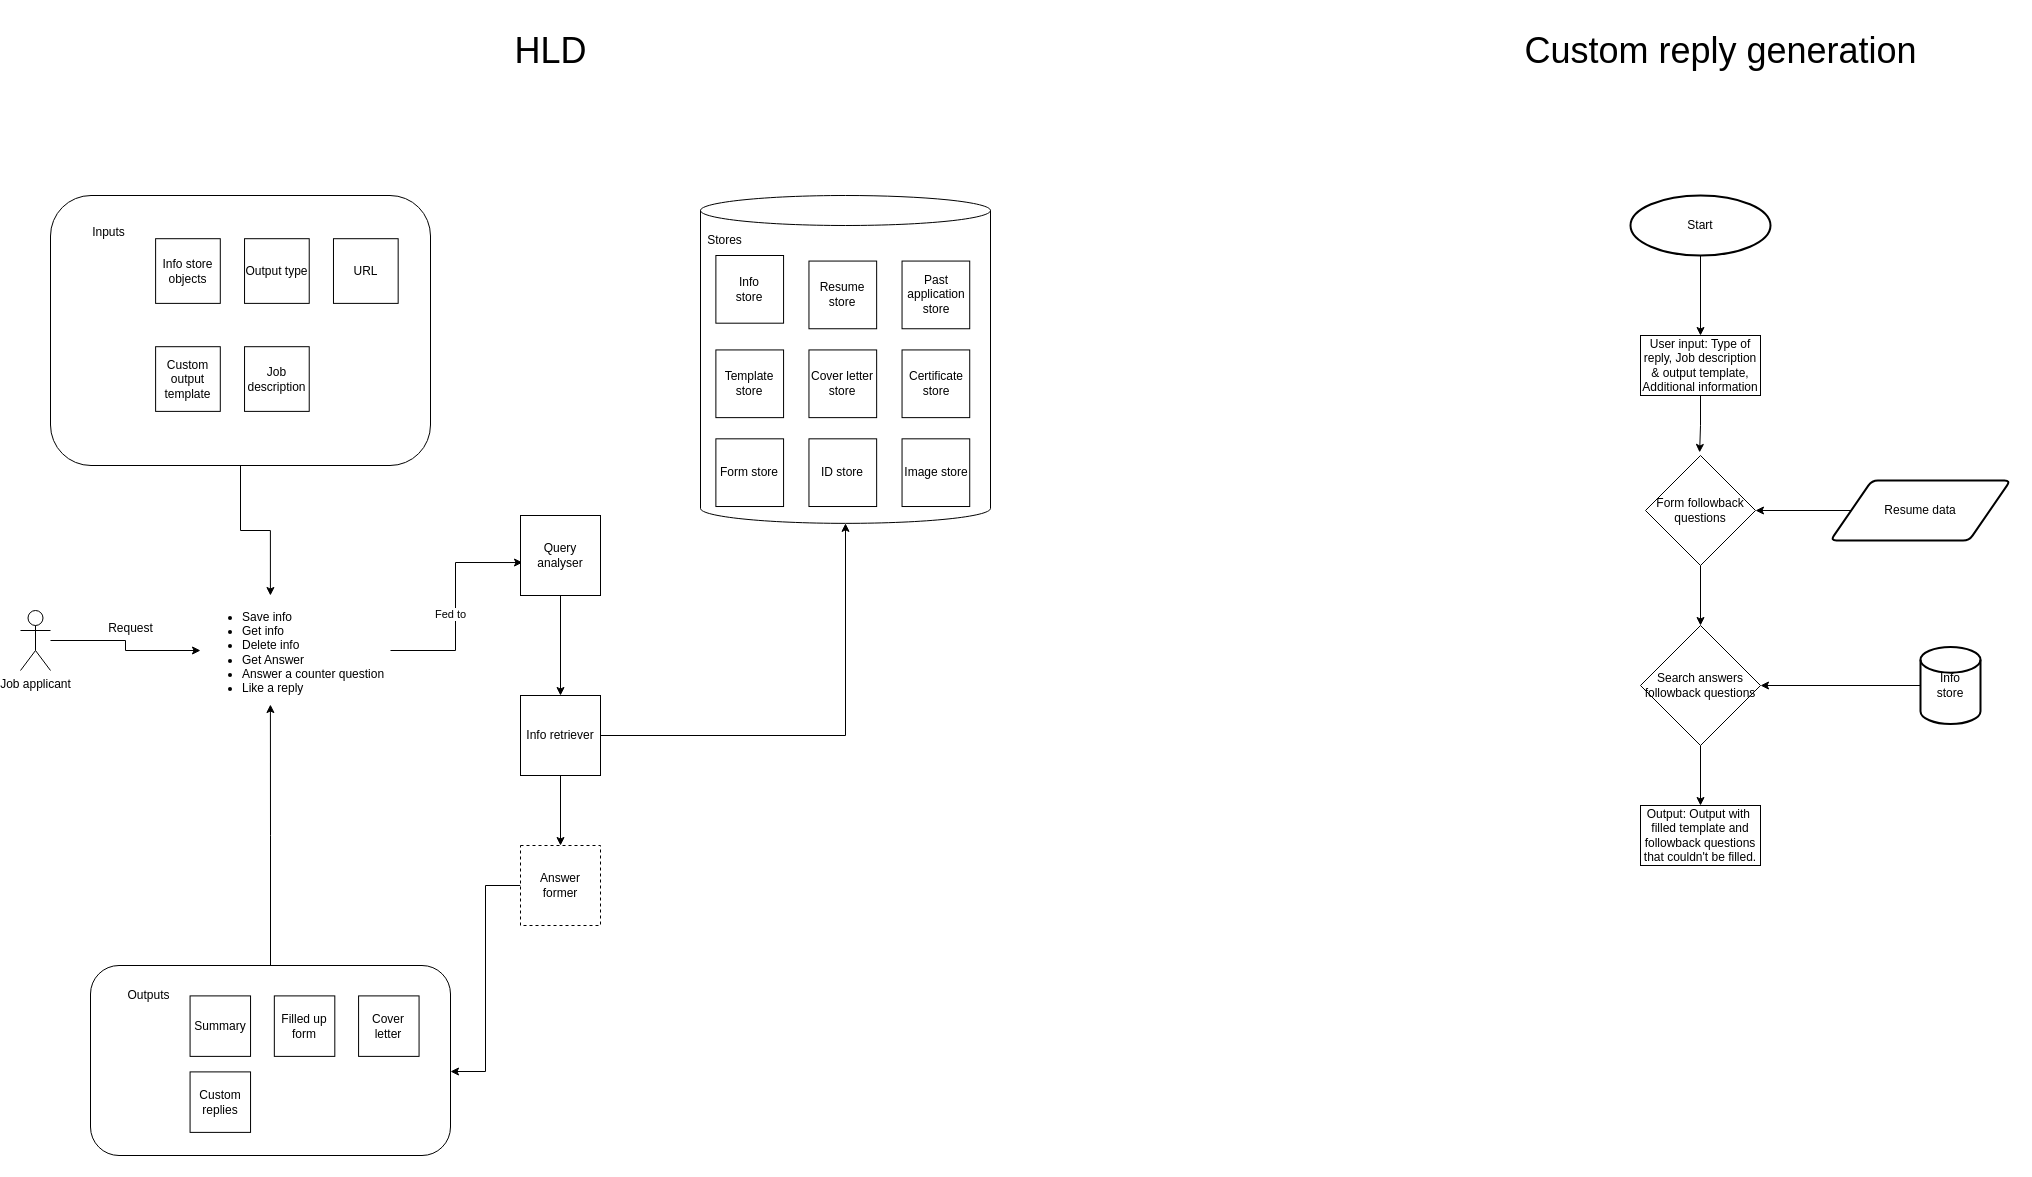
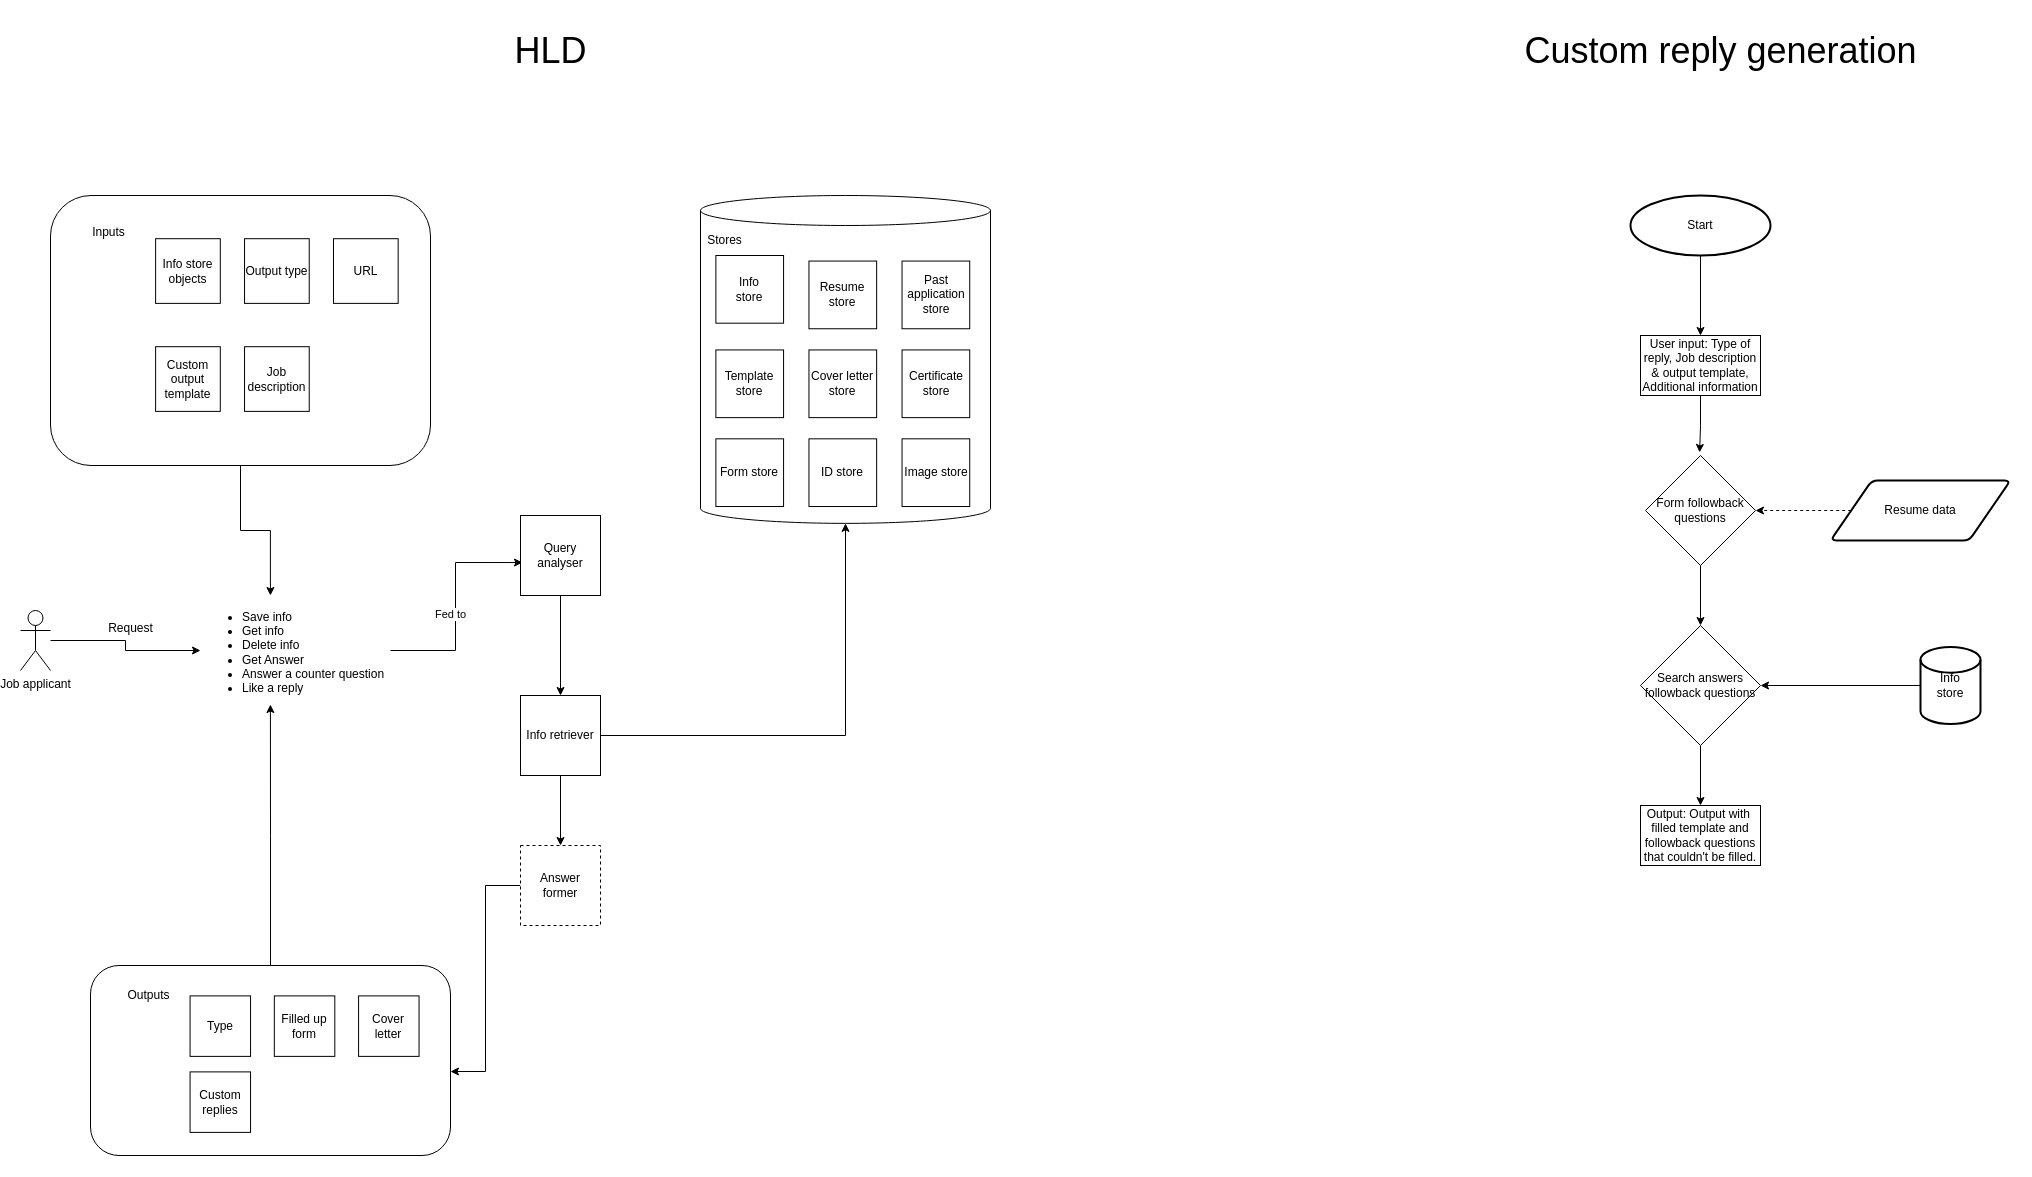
edge "Resume data" -> "Form followback questions": style solid -> dashed
node "Summary": label "Summary" -> "Type"
